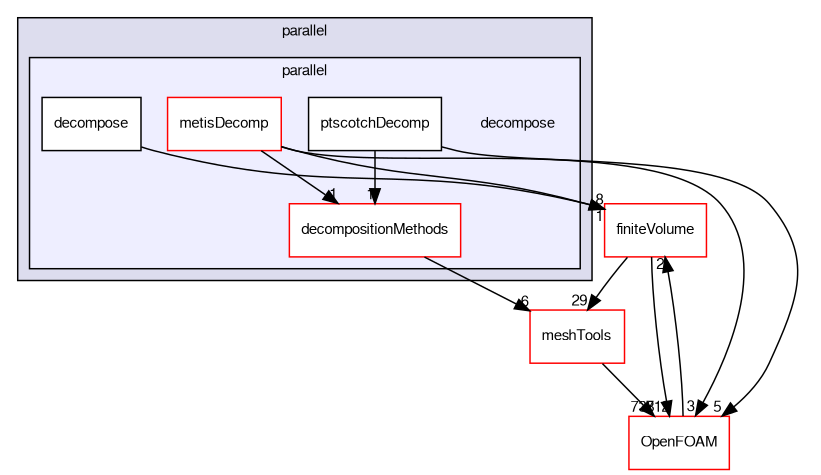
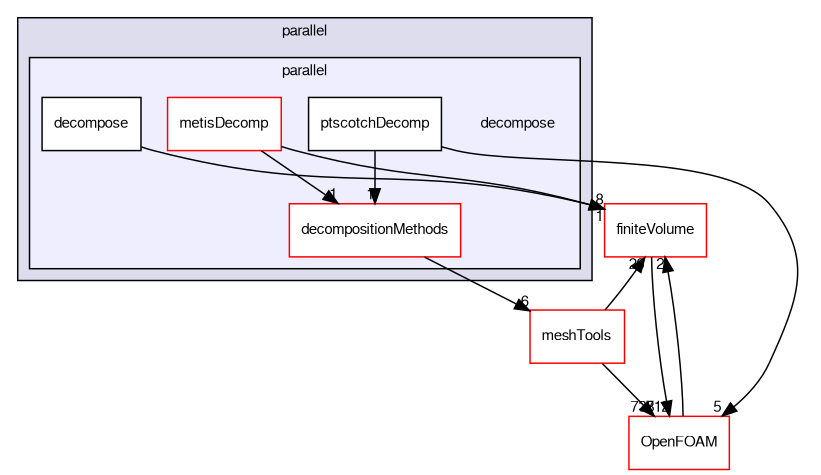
edge "metisDecomp" -> "OpenFOAM": removed
edge "finiteVolume" -> "meshTools": reversed
